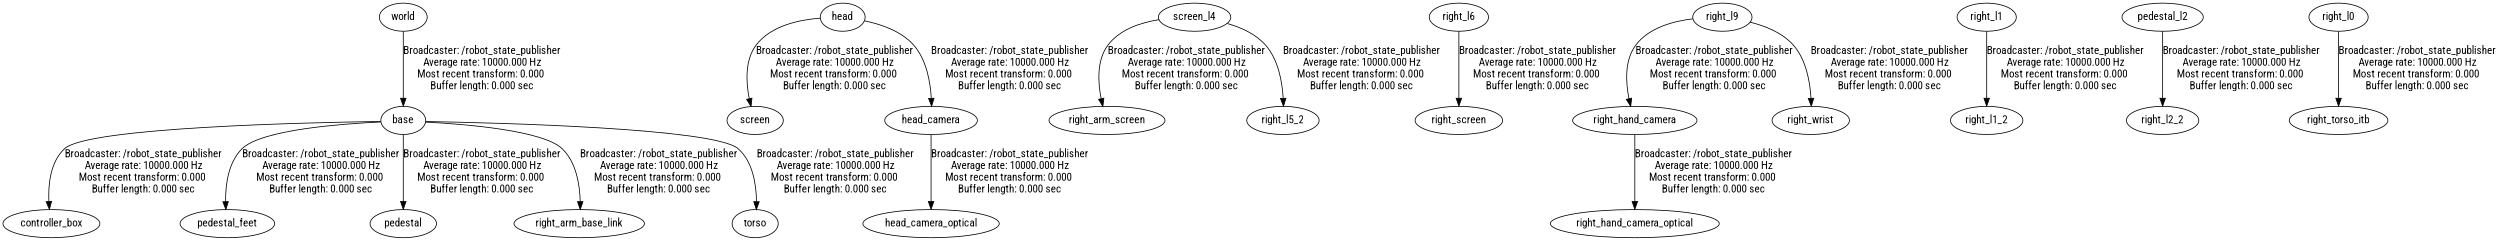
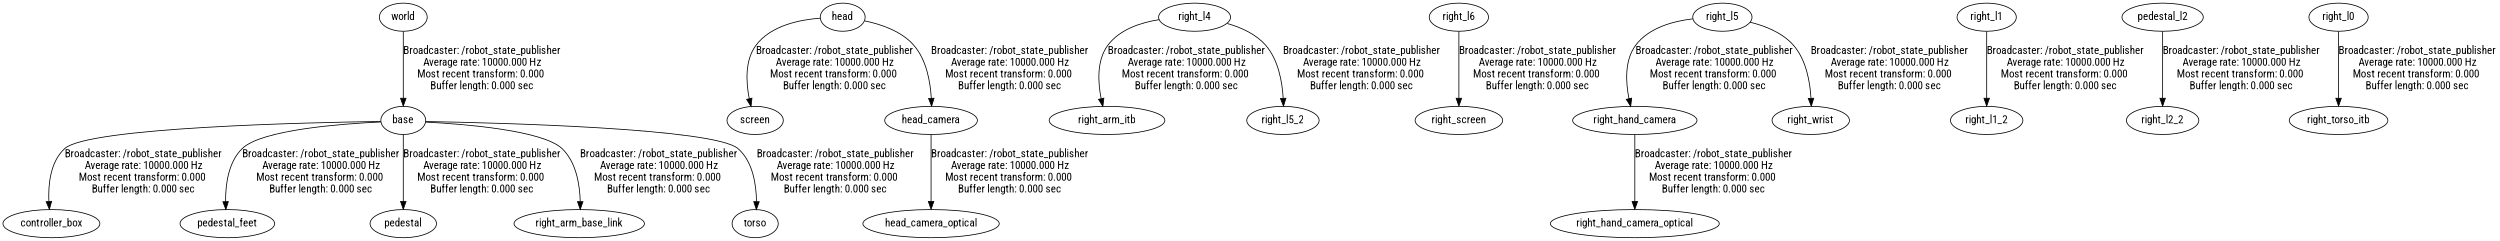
node "screen_l4": label "screen_l4" -> "right_l4"
node "right_l9": label "right_l9" -> "right_l5"
node "right_arm_screen": label "right_arm_screen" -> "right_arm_itb"
